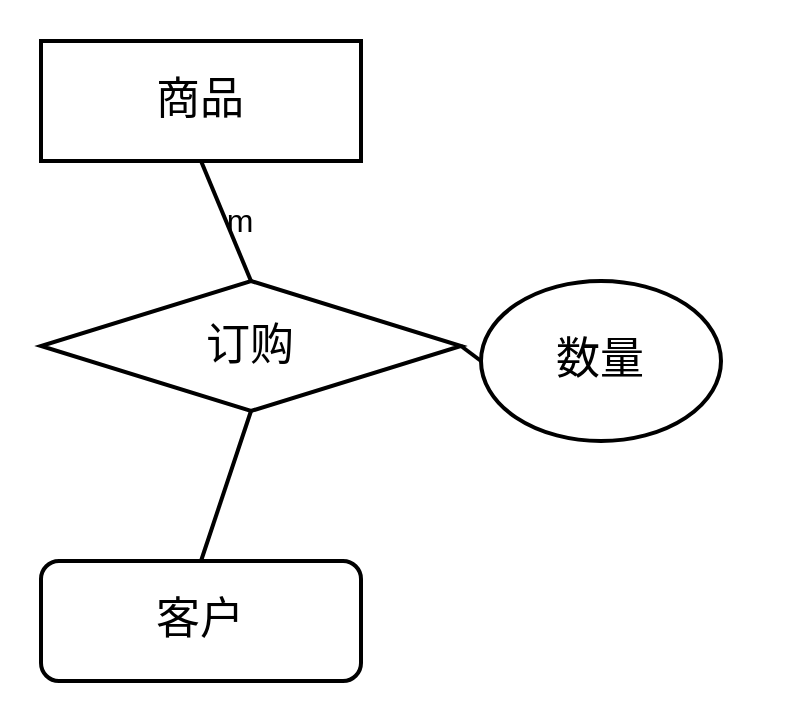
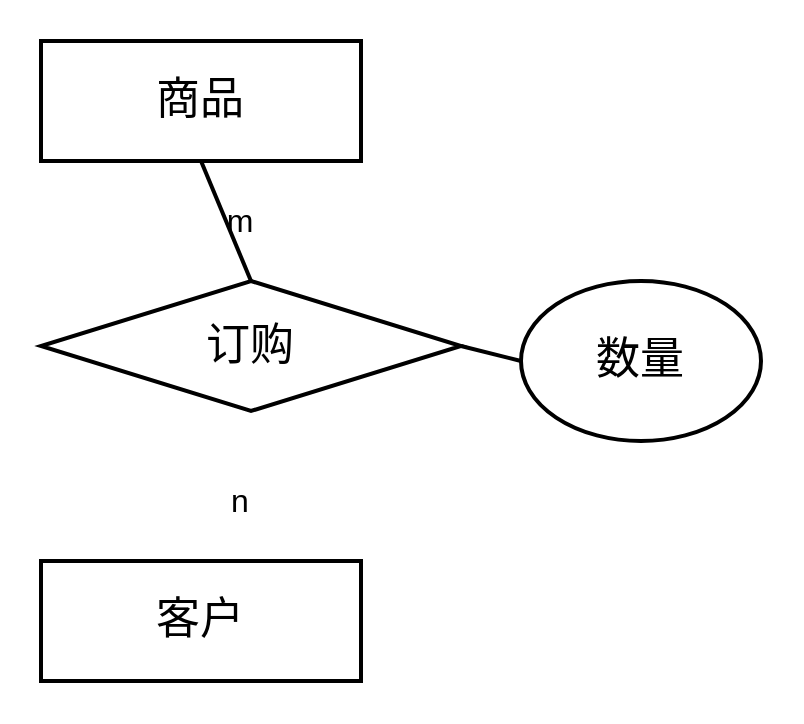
node "数量": moved (601, 361) -> (641, 361)
edge "订购" -- "客户": removed
node "n": added
node "客户": shape rounded rectangle -> rectangle
